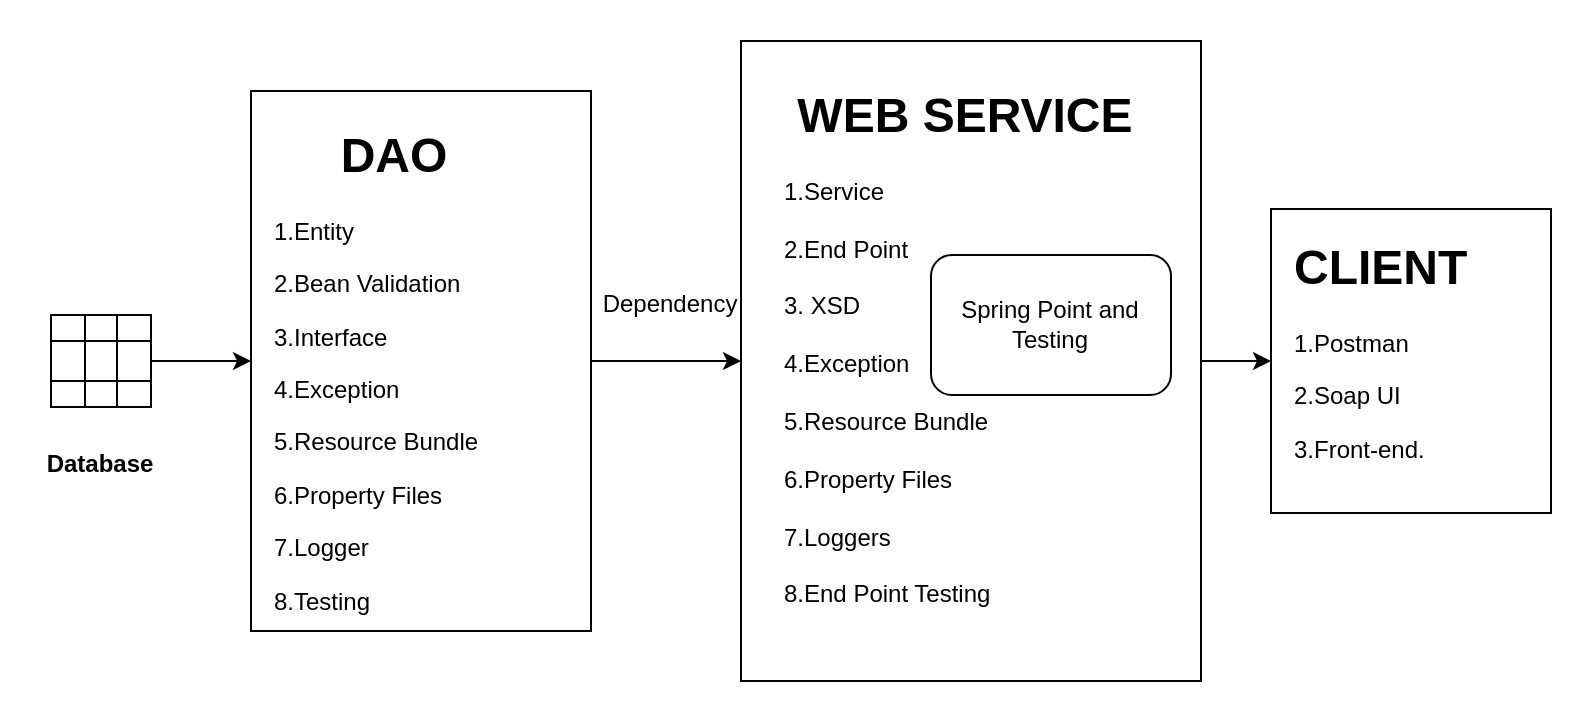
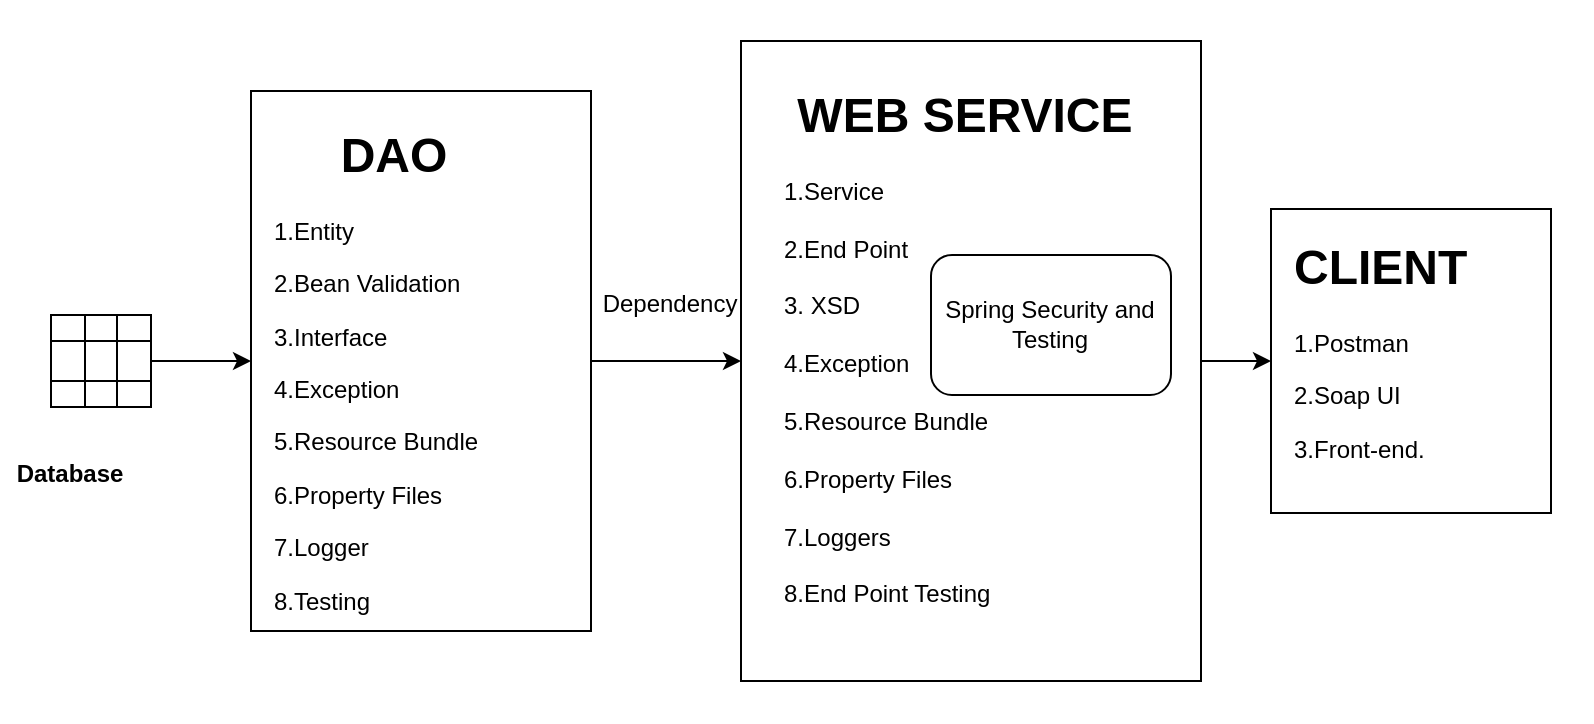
node "Spring Point and Testing": label "Spring Point and Testing" -> "Spring Security and Testing"
node "Database": moved (101, 465) -> (71, 475)
